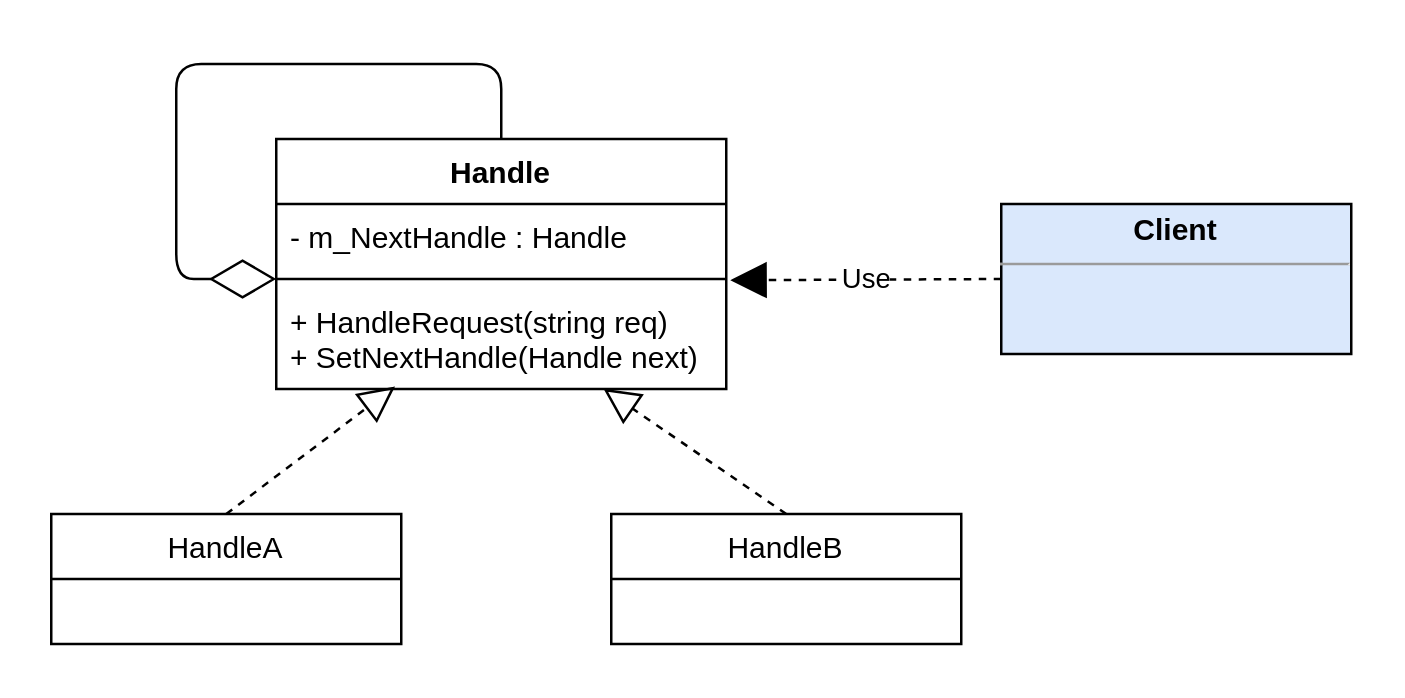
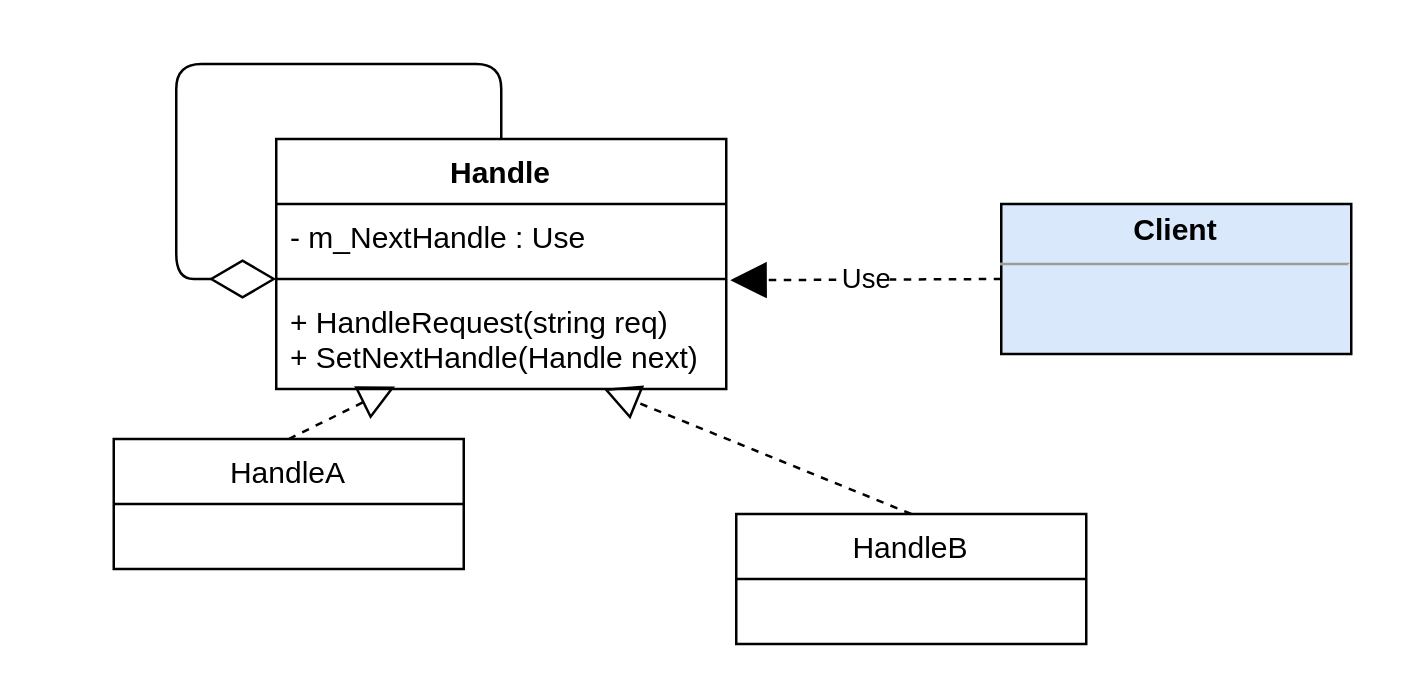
node "- m_NextHandle : Handle": label "- m_NextHandle : Handle" -> "- m_NextHandle : Use"
node "HandleA": moved (226, 579) -> (289, 504)
node "HandleB": moved (786, 579) -> (911, 579)
